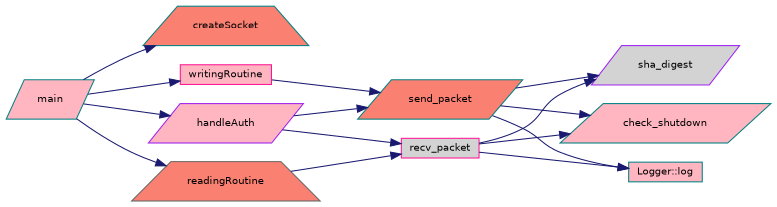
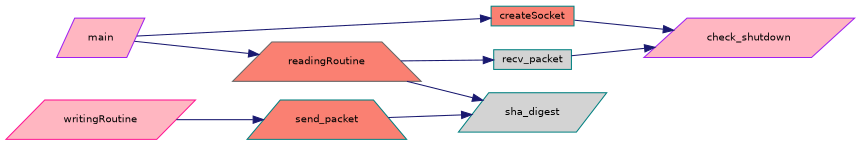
node "createSocket": shape trapezium -> box
node "sha_digest": color purple -> teal
node "writingRoutine": shape box -> parallelogram
edge "main" -> "writingRoutine": removed
node "main": color teal -> purple
node "send_packet": shape parallelogram -> trapezium
edge "send_packet" -> "check_shutdown": now "createSocket" -> "check_shutdown"
edge "recv_packet" -> "sha_digest": now "readingRoutine" -> "sha_digest"
node "handleAuth": removed
node "check_shutdown": color teal -> purple
node "recv_packet": color deeppink -> teal
node "Logger::log": removed
